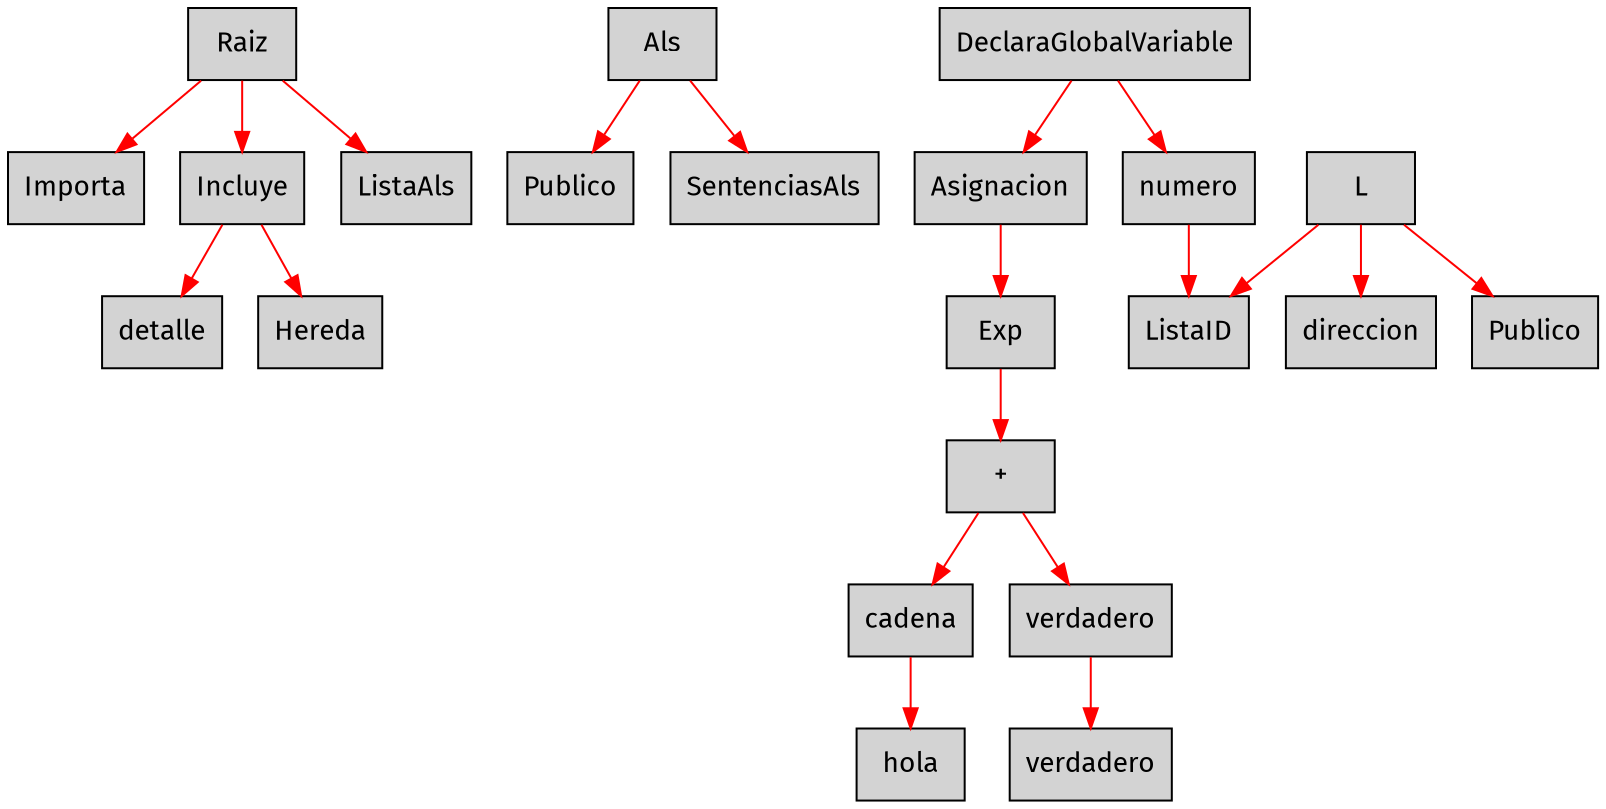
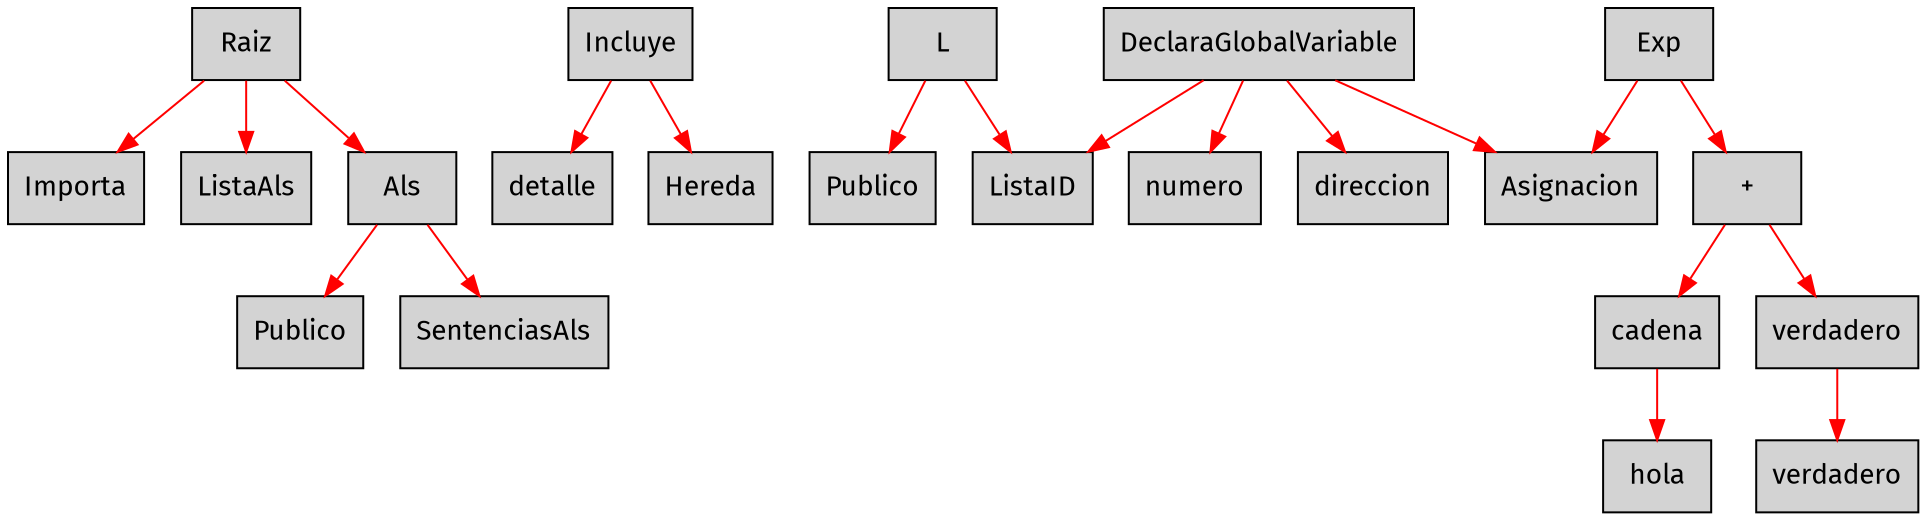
edge "Raiz" -> "Incluye": now "Raiz" -> "Als"
edge "Asignacion" -> "Exp": reversed
edge "numero" -> "ListaID": now "DeclaraGlobalVariable" -> "ListaID"
edge "L" -> "direccion": now "DeclaraGlobalVariable" -> "direccion"
